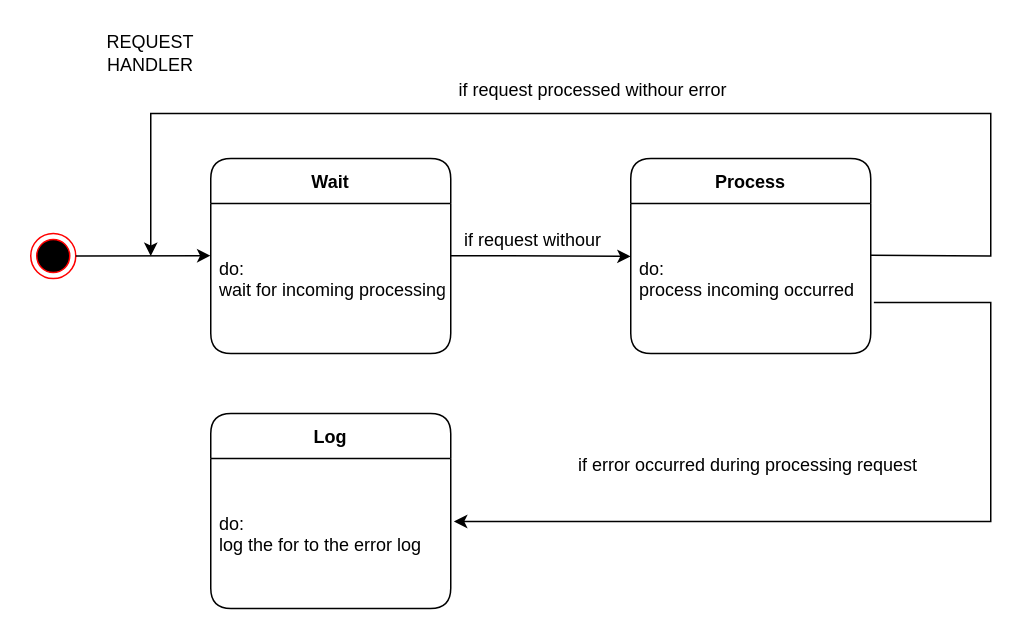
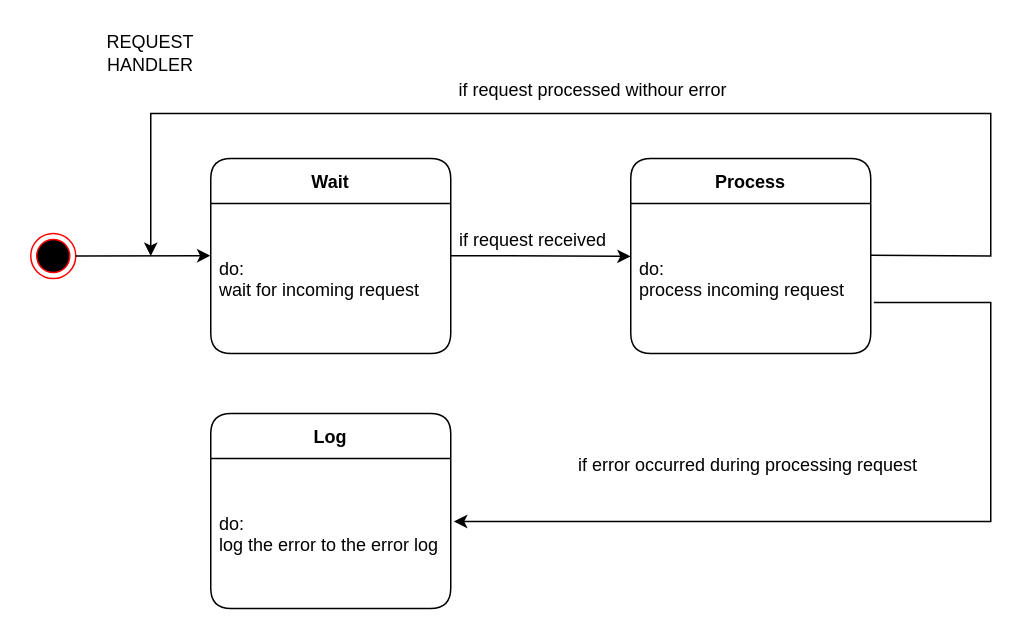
node "if request withour": label "if request withour" -> "if request received"
node "do: wait for incoming processing": label "do: wait for incoming processing" -> "do: wait for incoming request"
node "do: process incoming occurred": label "do: process incoming occurred" -> "do: process incoming request"
node "do: log the for to the error log": label "do: log the for to the error log" -> "do: log the error to the error log"
